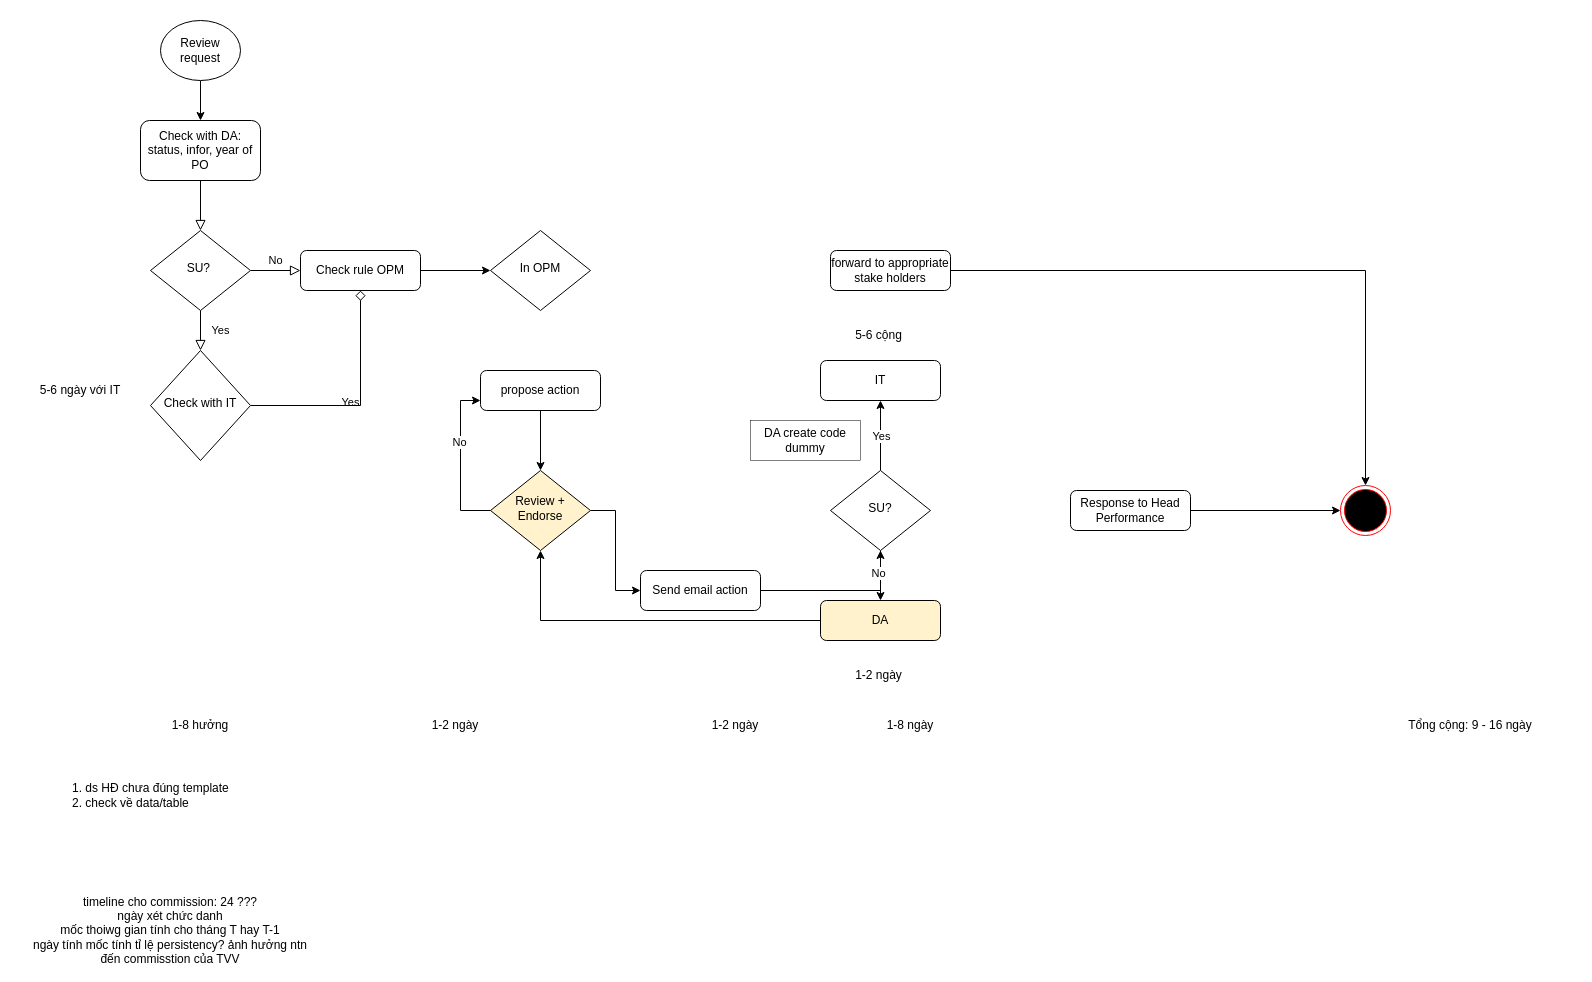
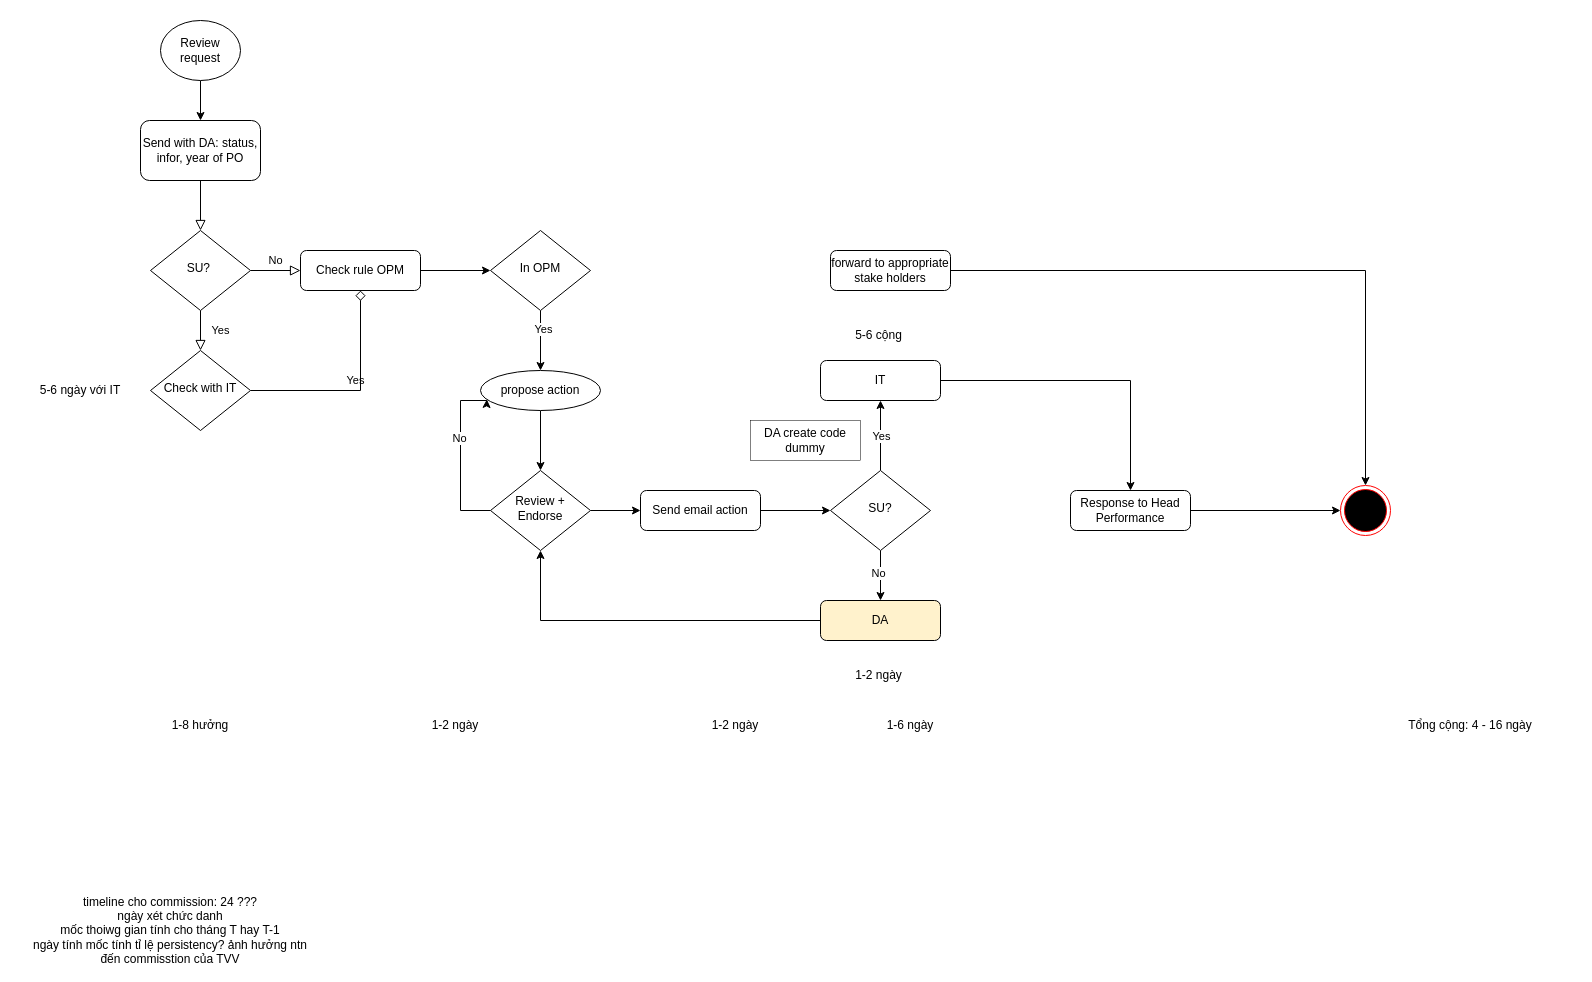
node "Check with DA: status, infor, year of PO": label "Check with DA: status, infor, year of PO" -> "Send with DA: status, infor, year of PO"
edge "In OPM" -> "propose action": added, label "Yes"
edge "IT" -> "Response to Head Performance": added
node "propose action": shape rounded rectangle -> ellipse
node "Check with IT": size 100x110 -> 100x80
node "Review + Endorse": fillcolor #fff2cc -> #ffffff
node "Send email action": moved (701, 591) -> (701, 511)
node "1-8 ngày": label "1-8 ngày" -> "1-6 ngày"
node "Tổng cộng: 9 - 16 ngày": label "Tổng cộng: 9 - 16 ngày" -> "Tổng cộng: 4 - 16 ngày"
node "1. ds HĐ chưa đúng template 2. check về data/table": removed
